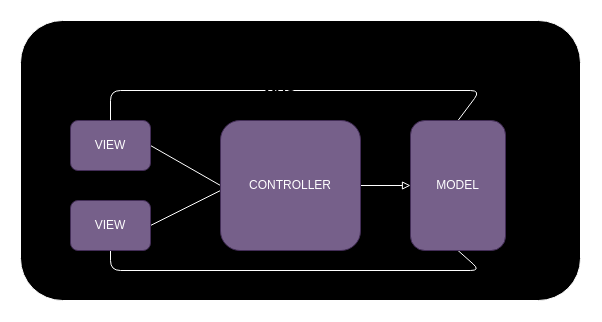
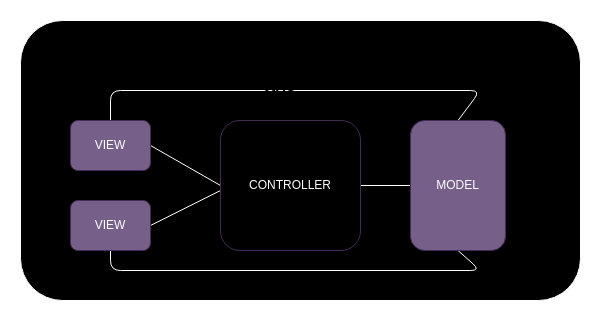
node "CONTROLLER": fillcolor #76608a -> #000000
edge "CONTROLLER" -> "MODEL": arrowhead block -> none
